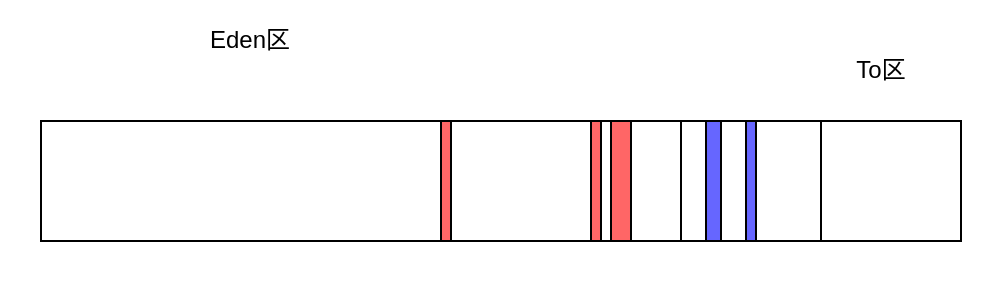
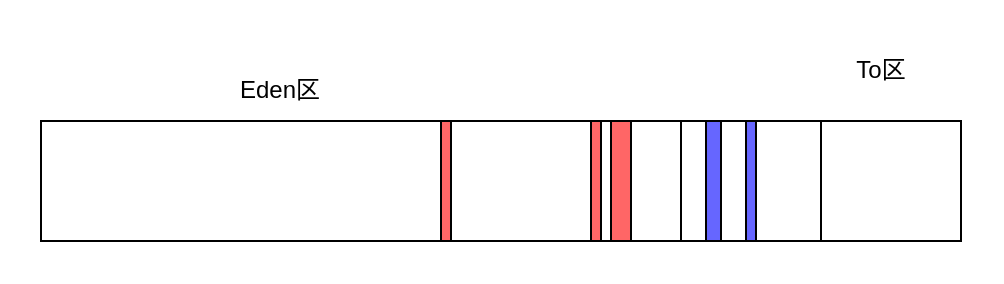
node "Eden区": moved (251, 41) -> (281, 91)
